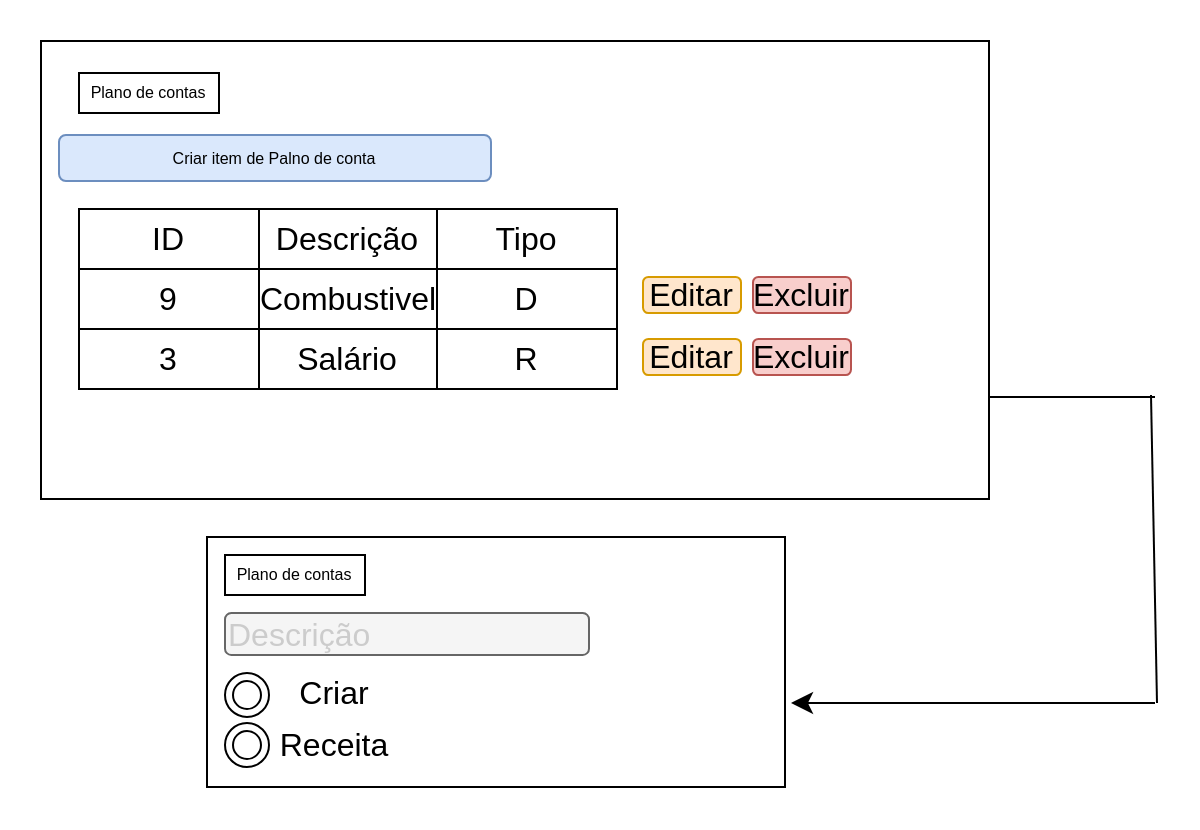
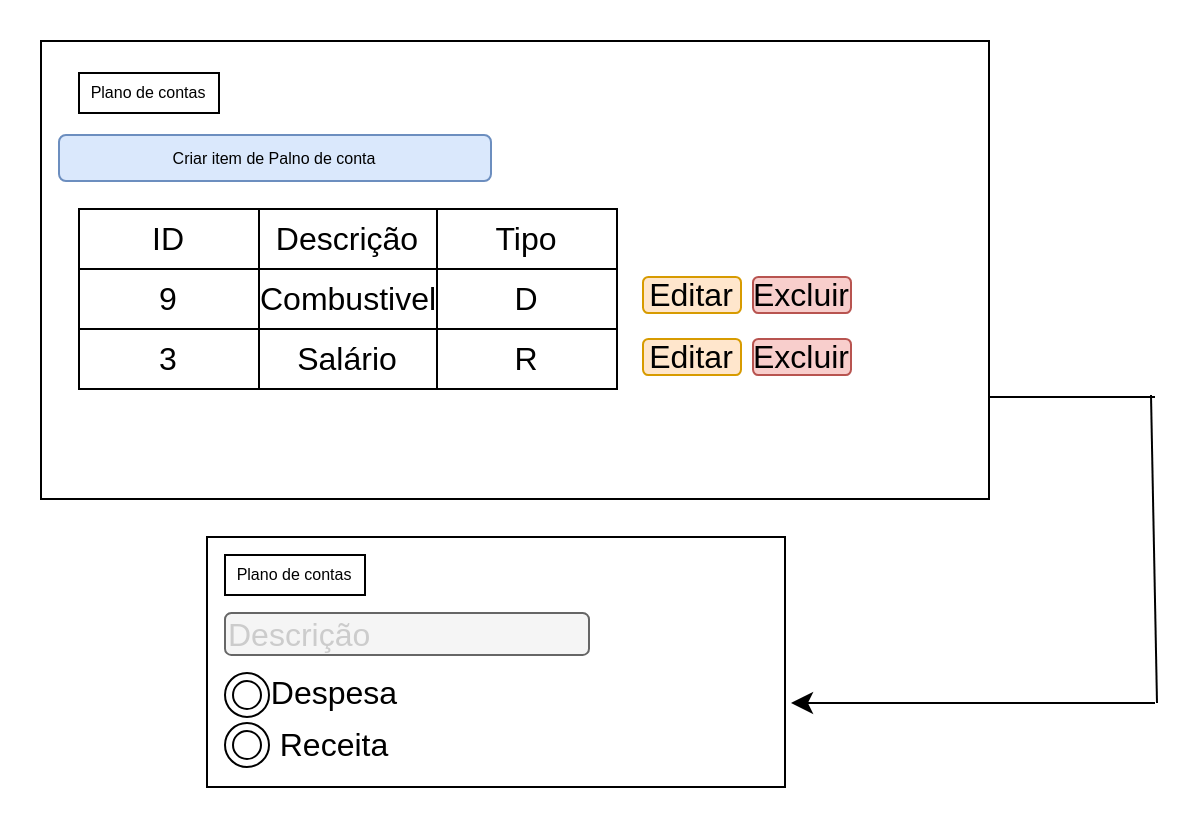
node "Criar": label "Criar" -> "Despesa"
